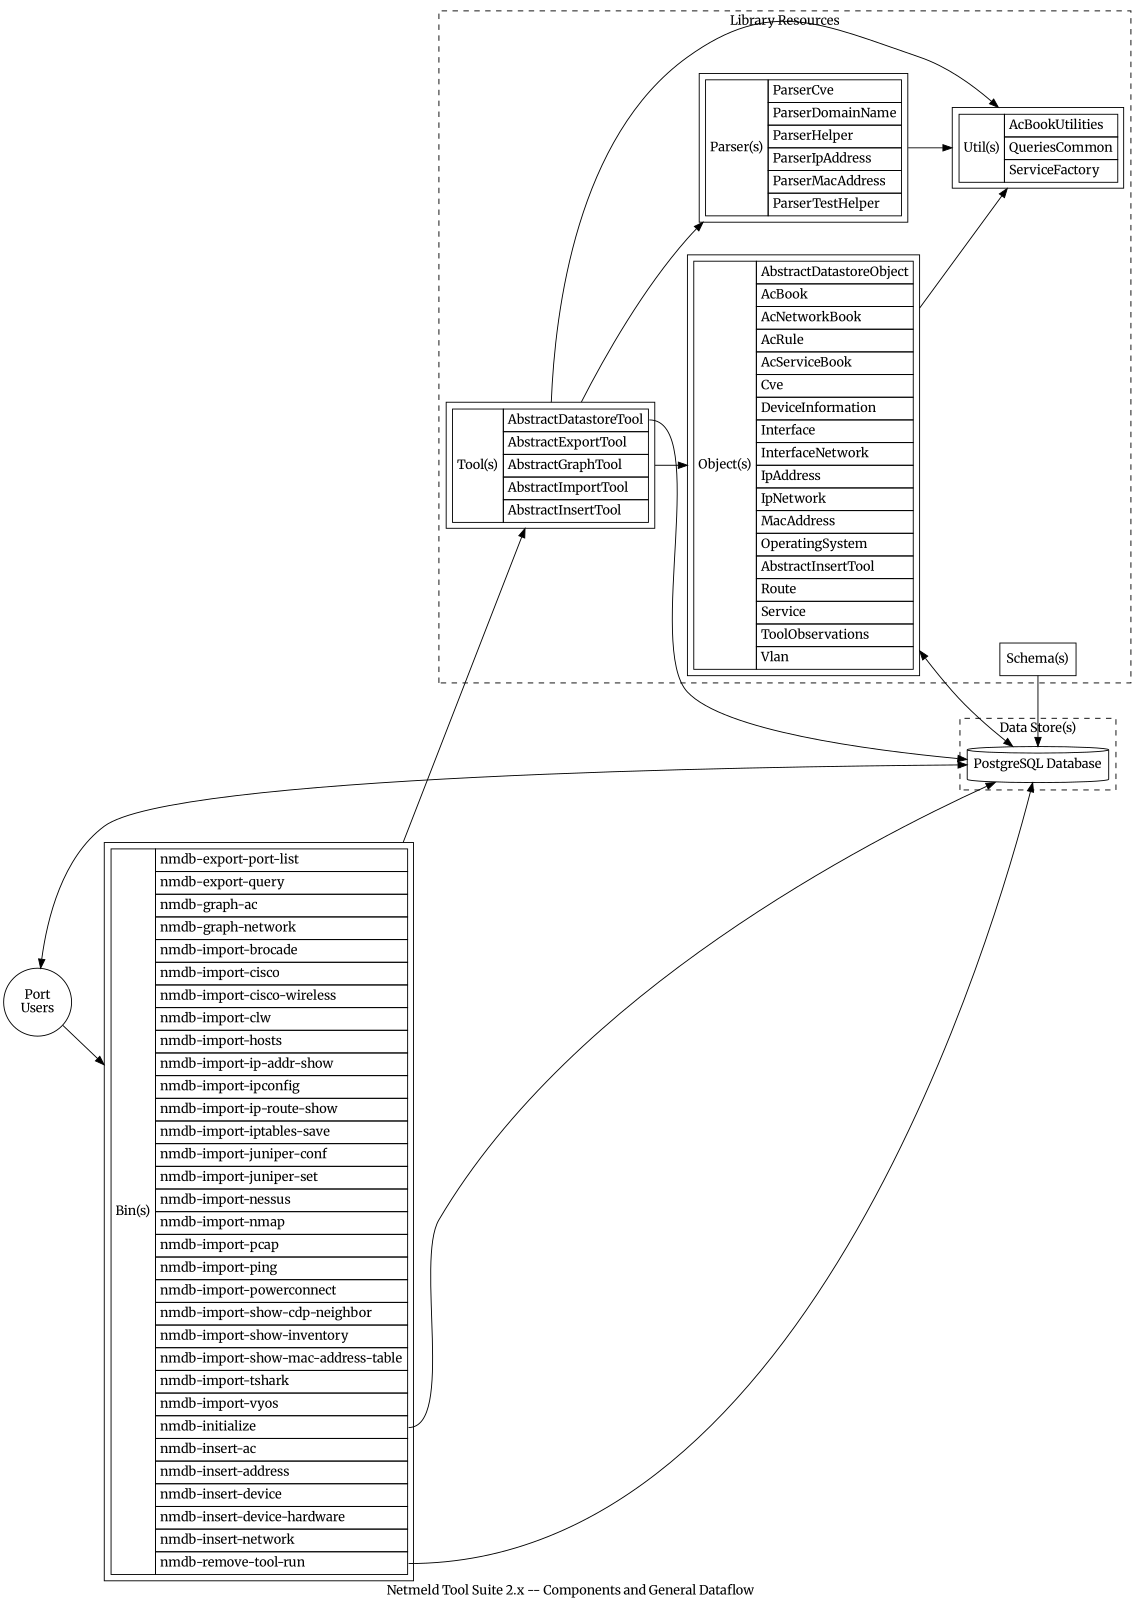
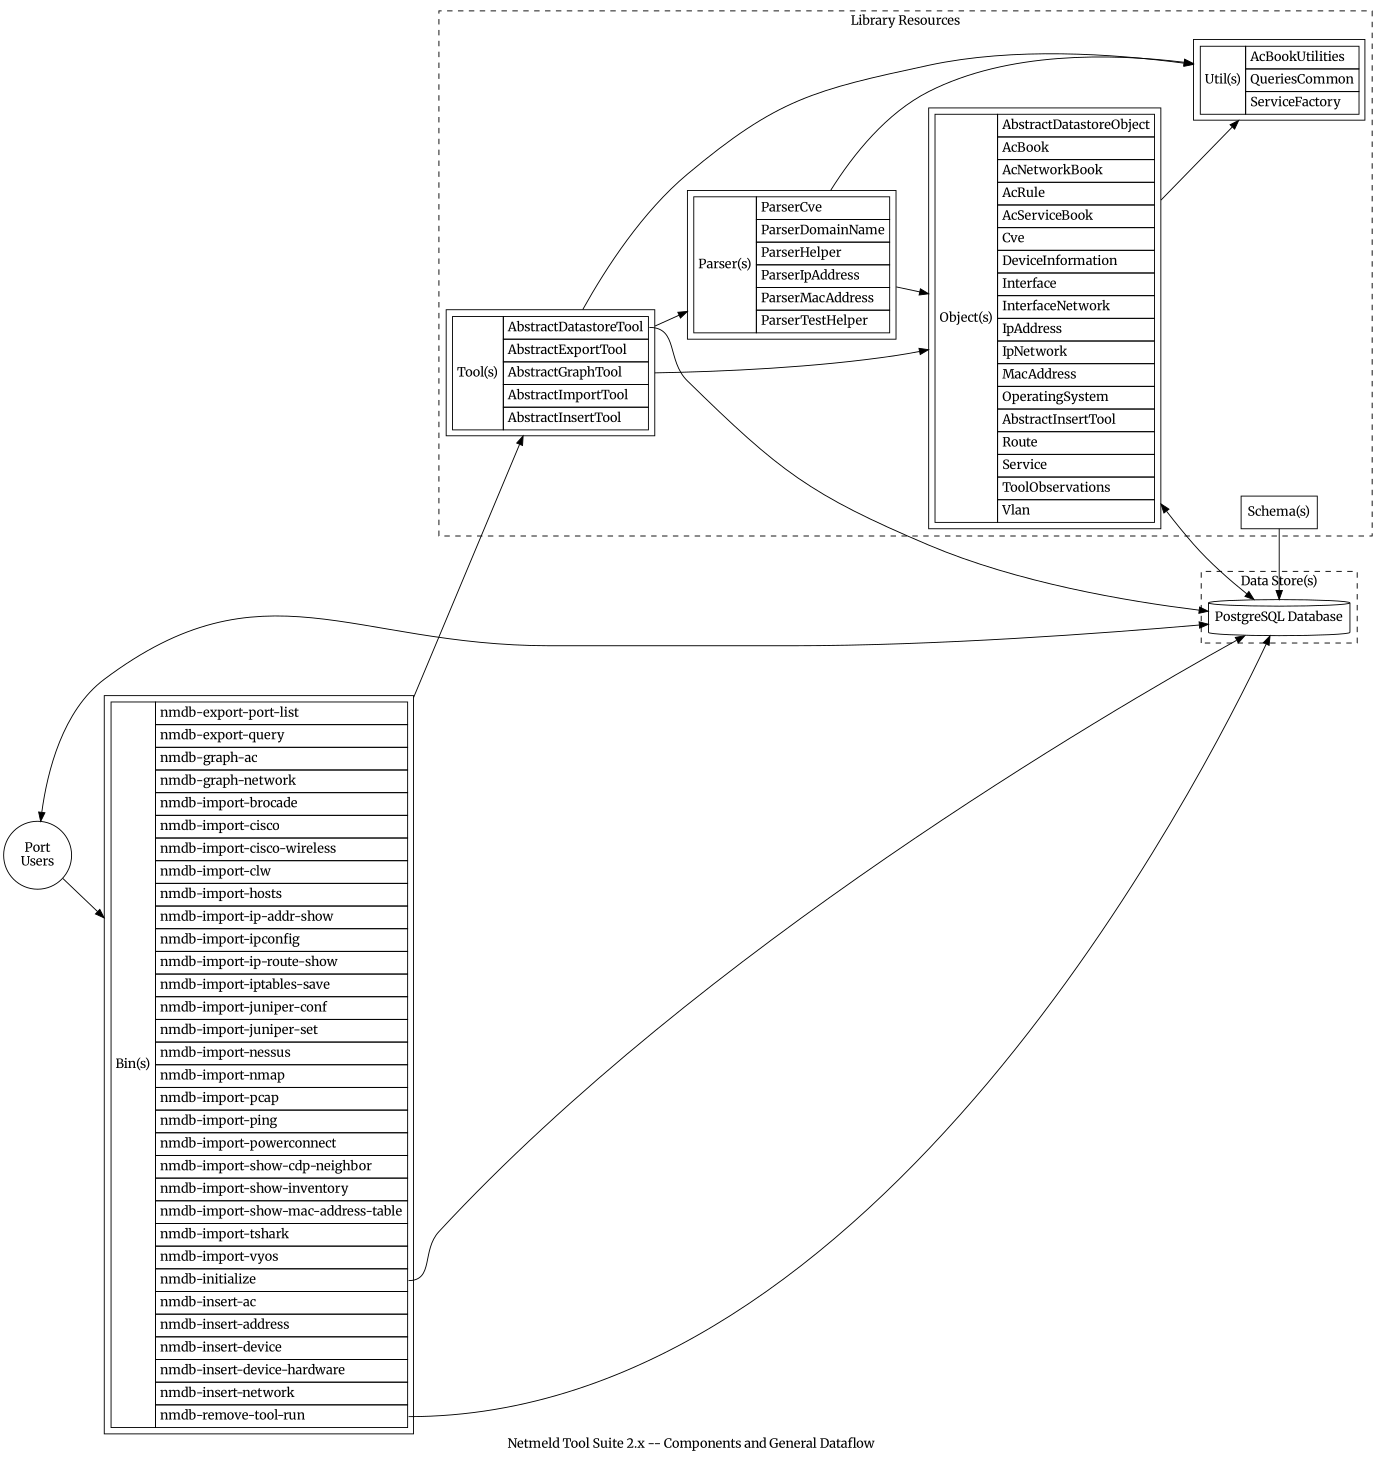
edge "Parser(s)" -> "Object(s)": added
